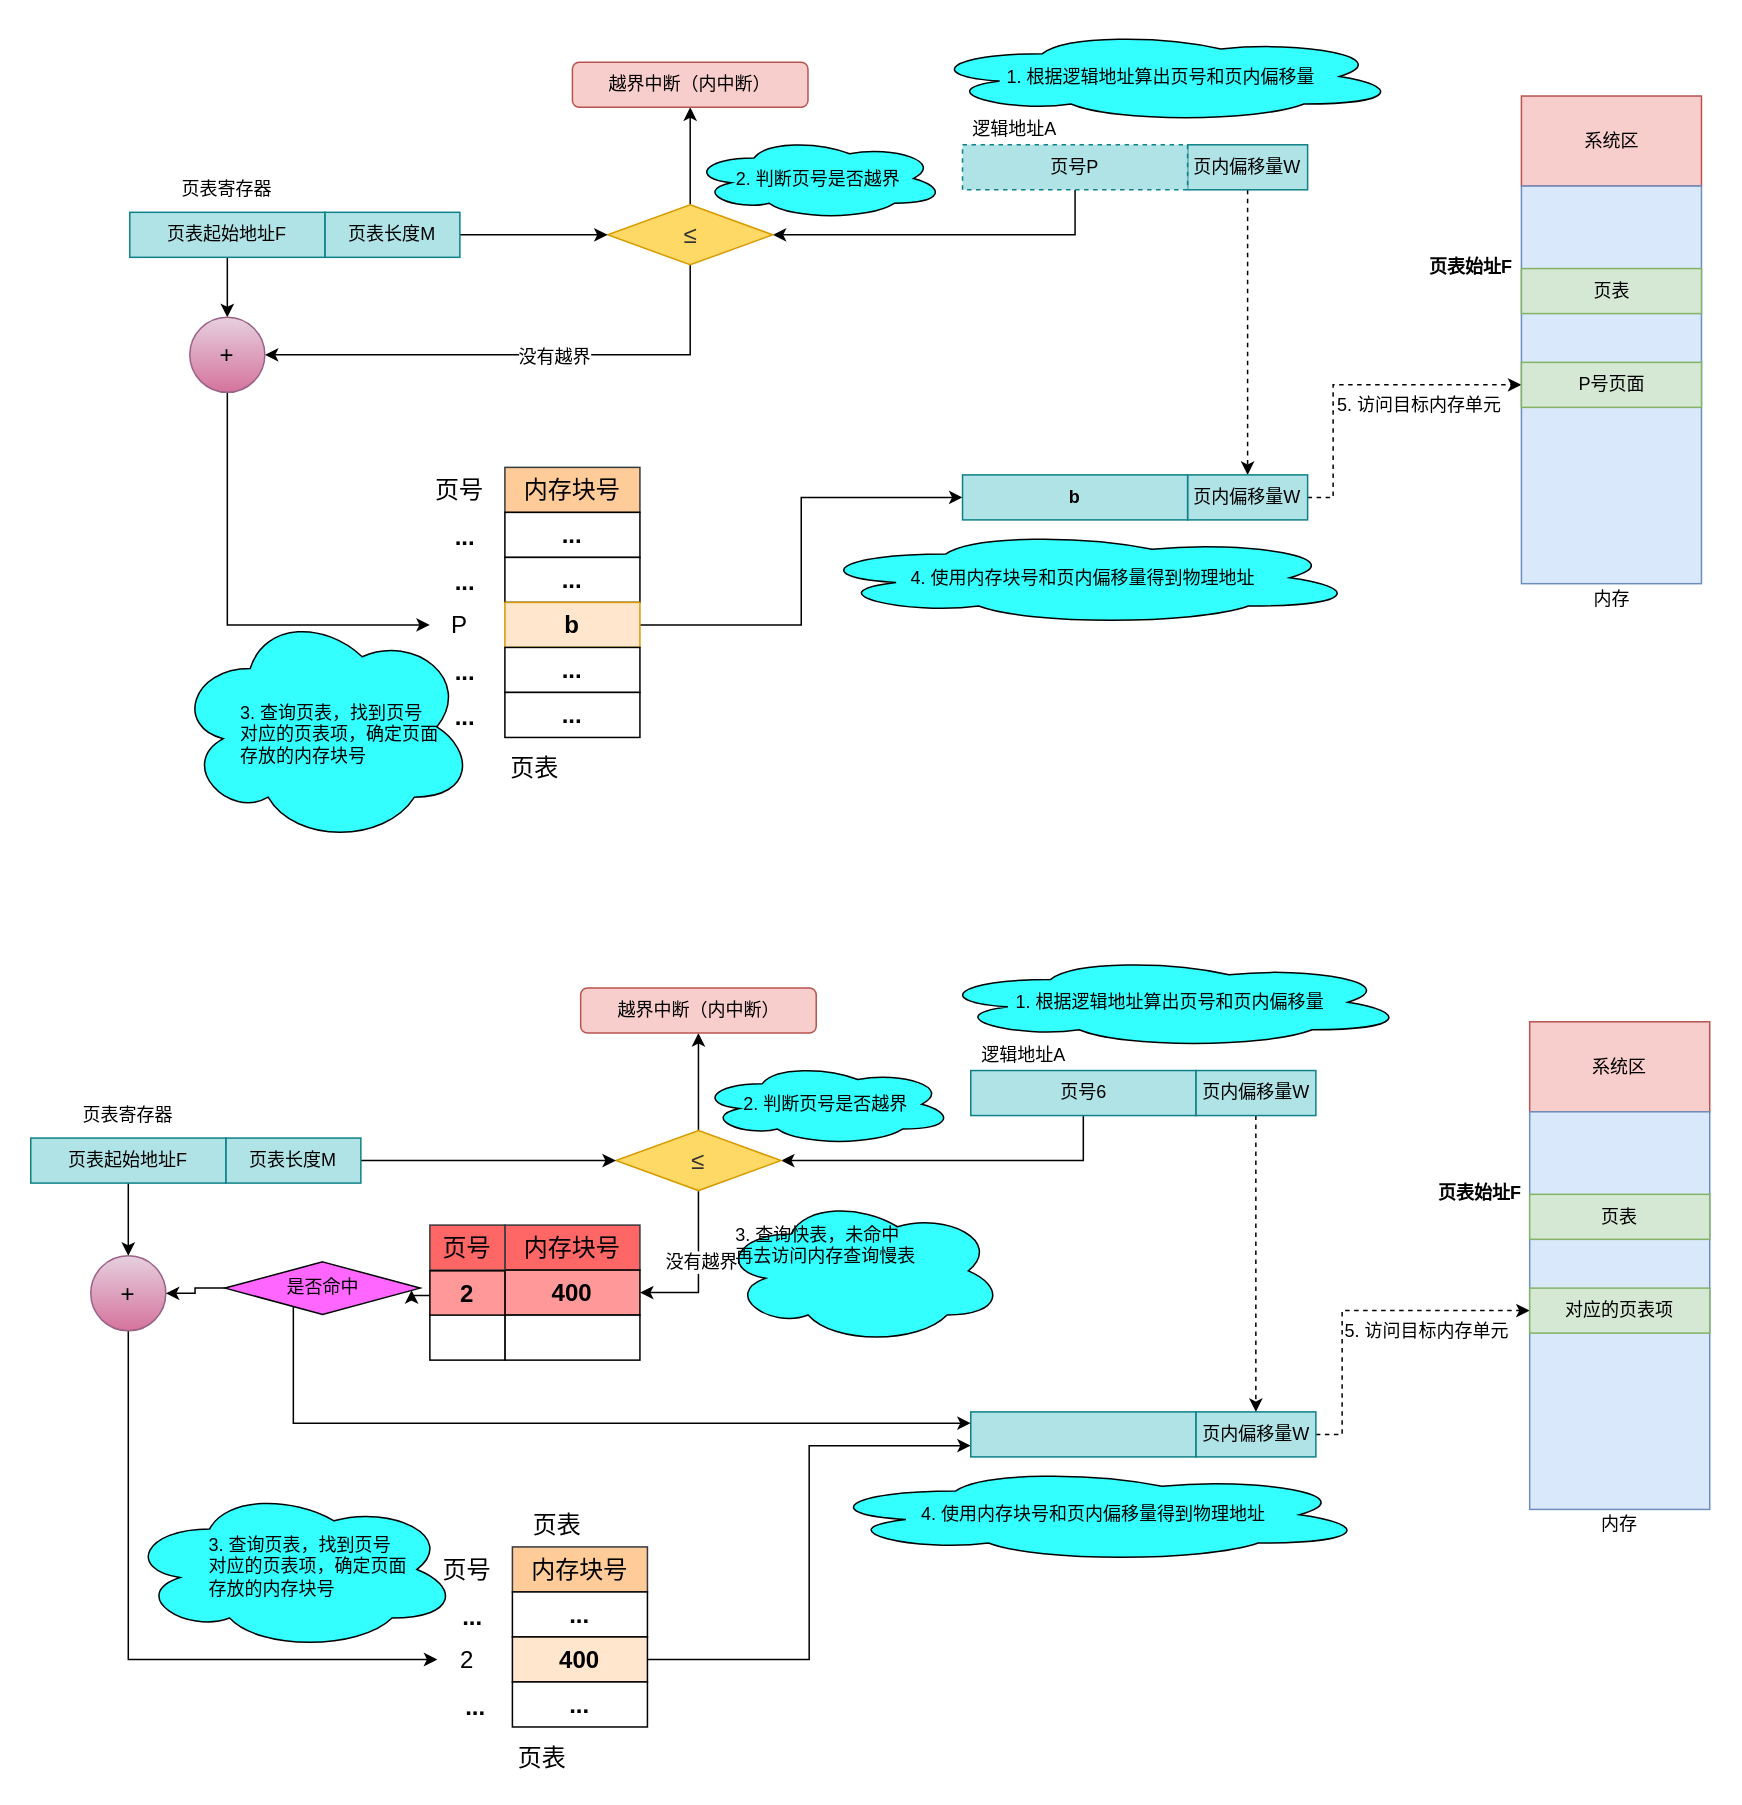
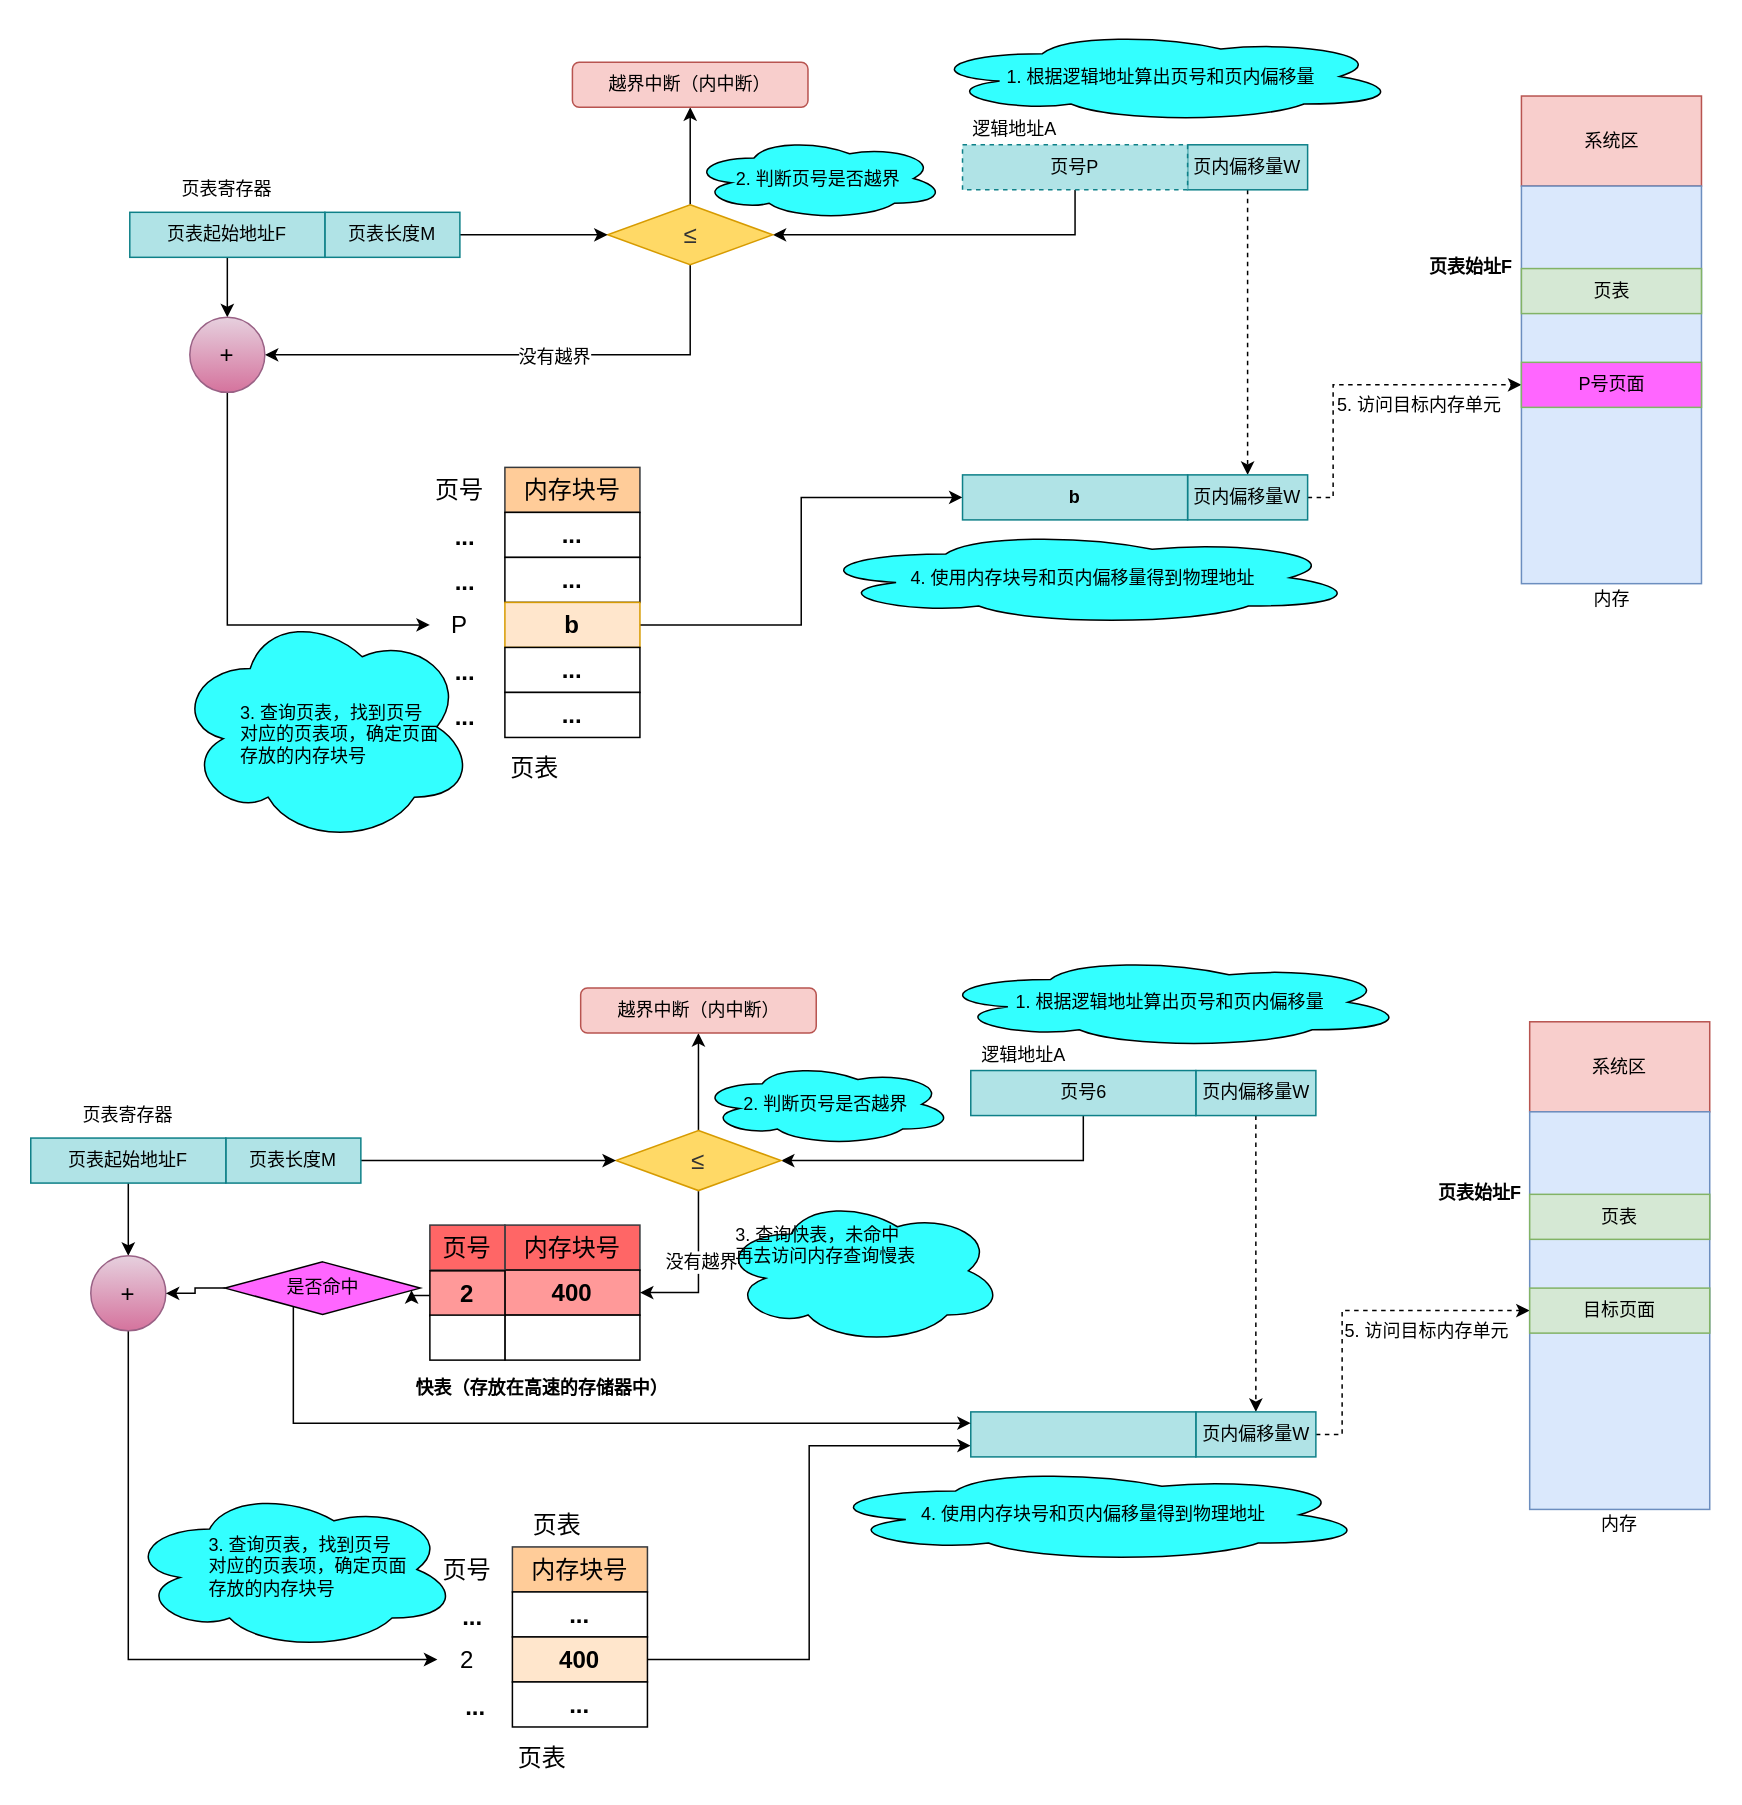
node "P号页面": fillcolor #d5e8d4 -> #ff66ff
node "对应的页表项": label "对应的页表项" -> "目标页面"
node "快表（存放在高速的存储器中）": added
